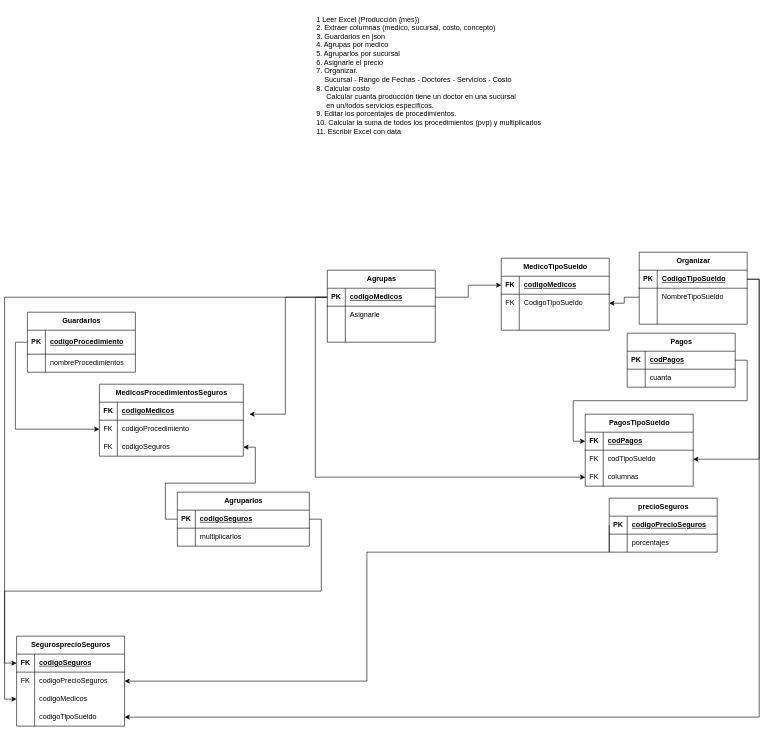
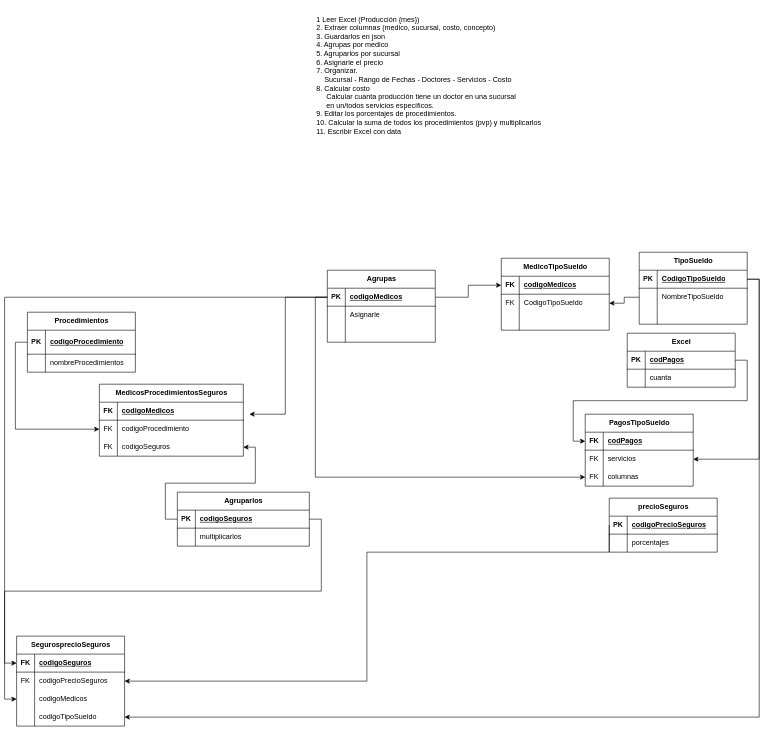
node "Organizar": label "Organizar" -> "TipoSueldo"
node "Guardarlos": label "Guardarlos" -> "Procedimientos"
node "Pagos": label "Pagos" -> "Excel"
node "codTipoSueldo": label "codTipoSueldo" -> "servicios"
